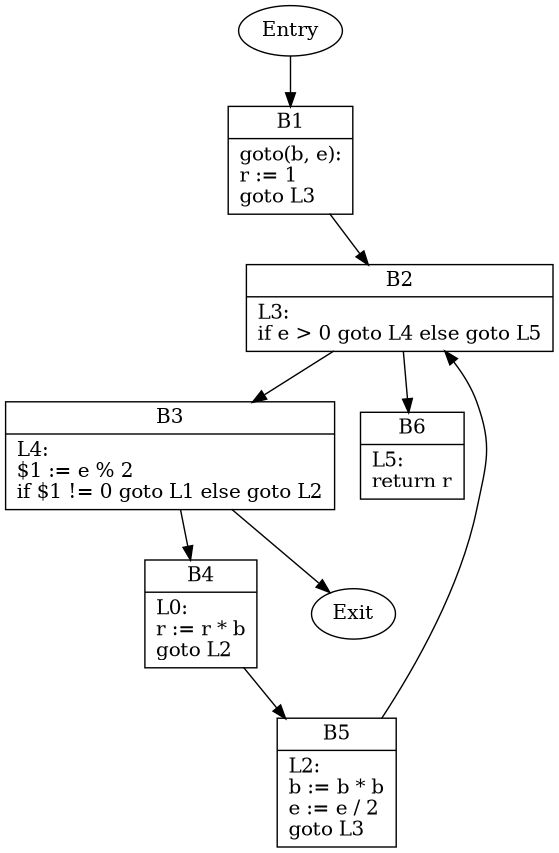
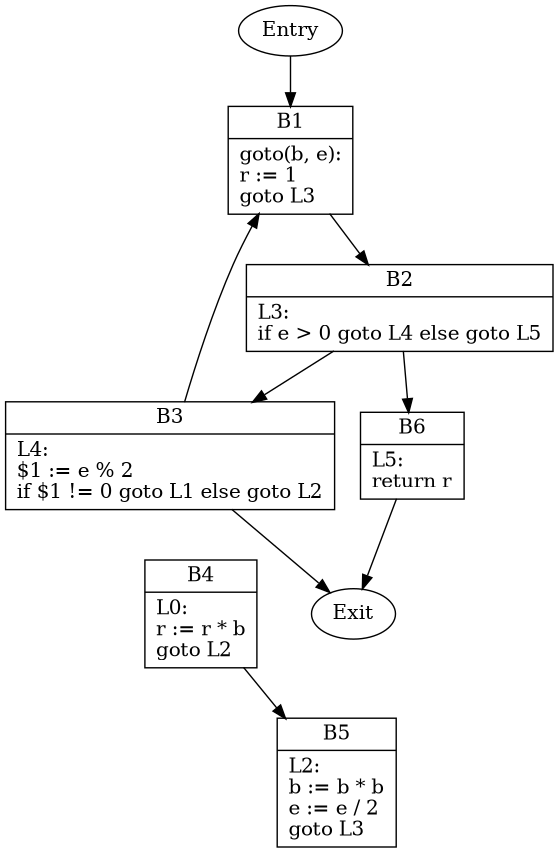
edge "B3" -> "B4": now "B3" -> "B1"
edge "B6" -> "Exit": added
edge "B5" -> "B2": removed
